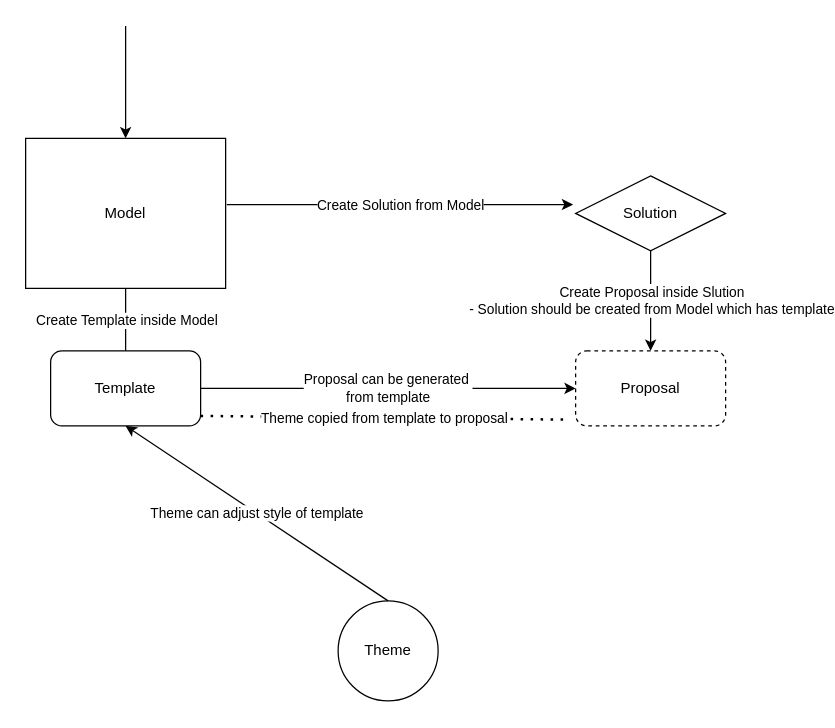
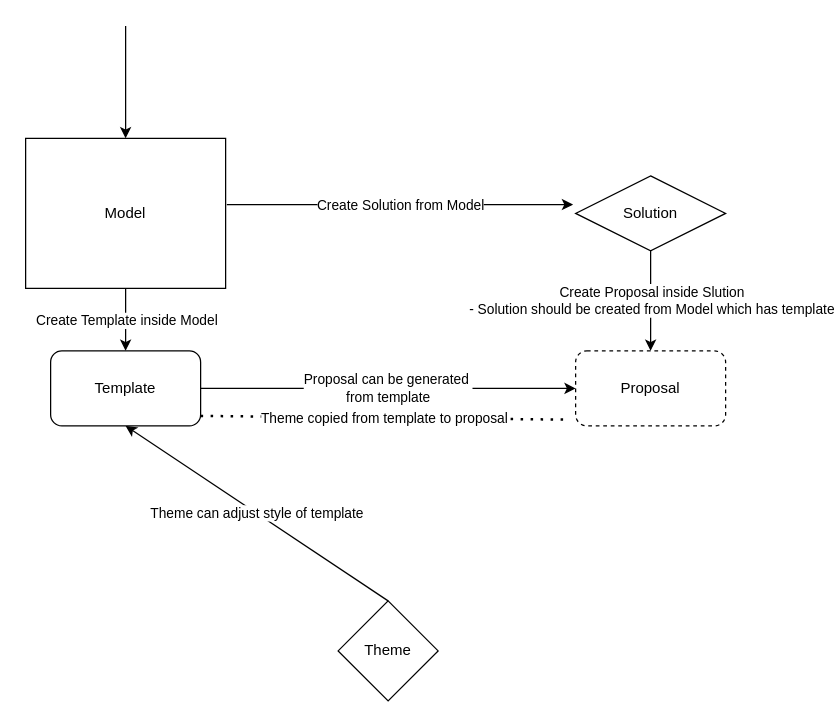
edge "Model" -- "Template": arrowhead none -> classic
node "Theme": shape ellipse -> diamond
